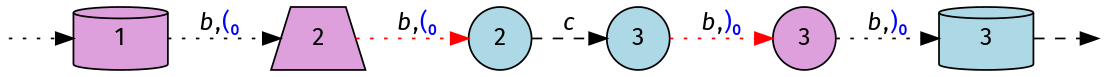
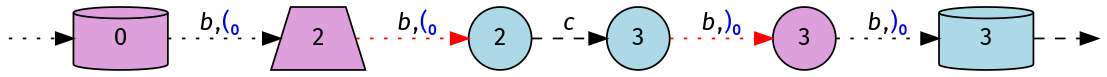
node "1": label "1" -> "0"
